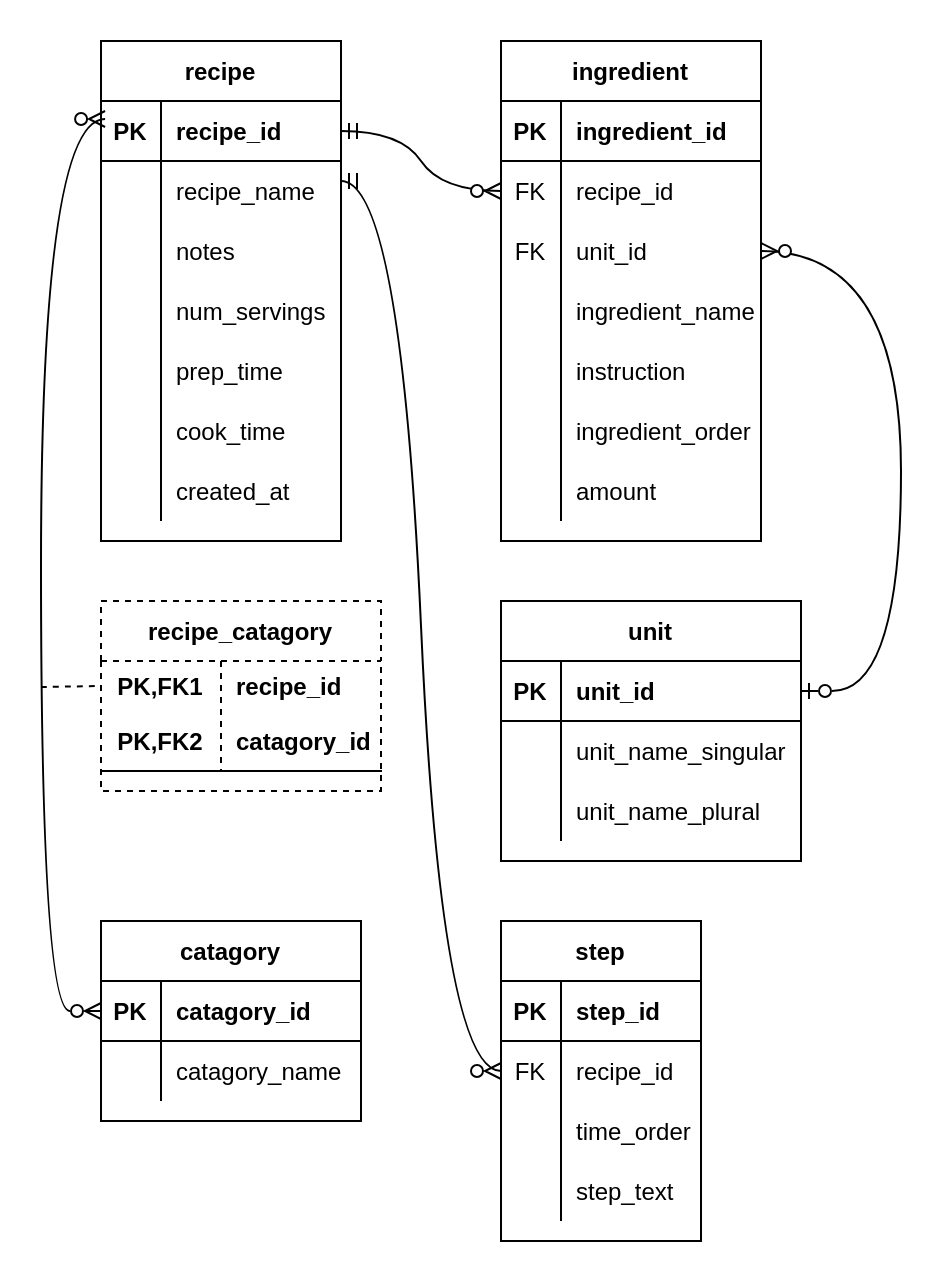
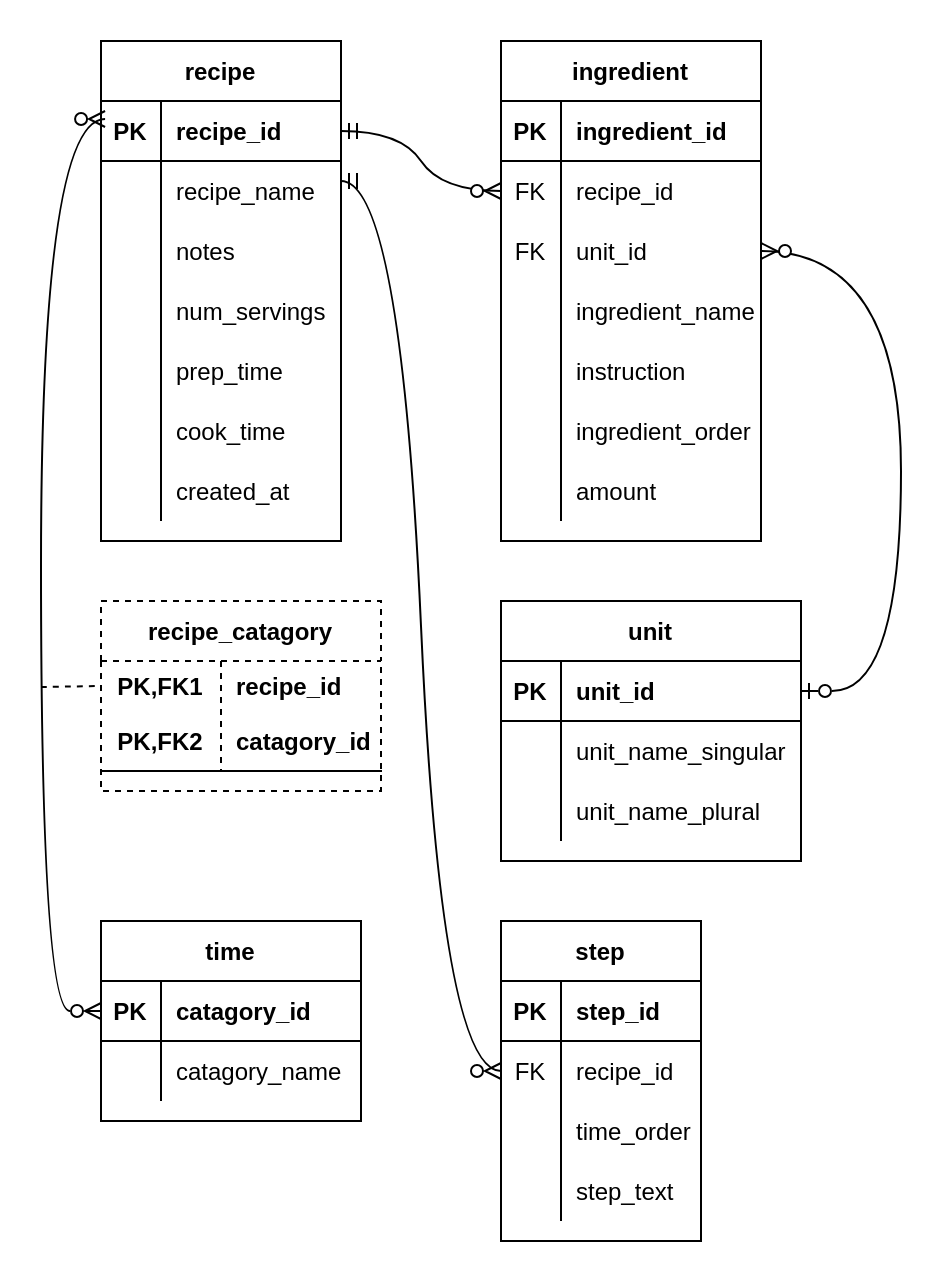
node "catagory": label "catagory" -> "time"
